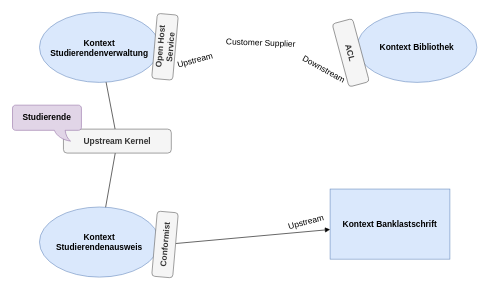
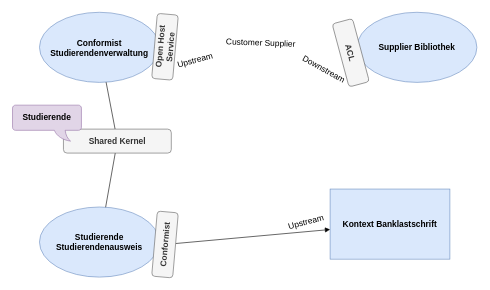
node "Kontext Studierendenverwaltung": label "Kontext Studierendenverwaltung" -> "Conformist Studierendenverwaltung"
node "Kontext Bibliothek": label "Kontext Bibliothek" -> "Supplier Bibliothek"
node "Upstream Kernel": label "Upstream Kernel" -> "Shared Kernel"
node "Kontext Studierendenausweis": label "Kontext Studierendenausweis" -> "Studierende Studierendenausweis"
